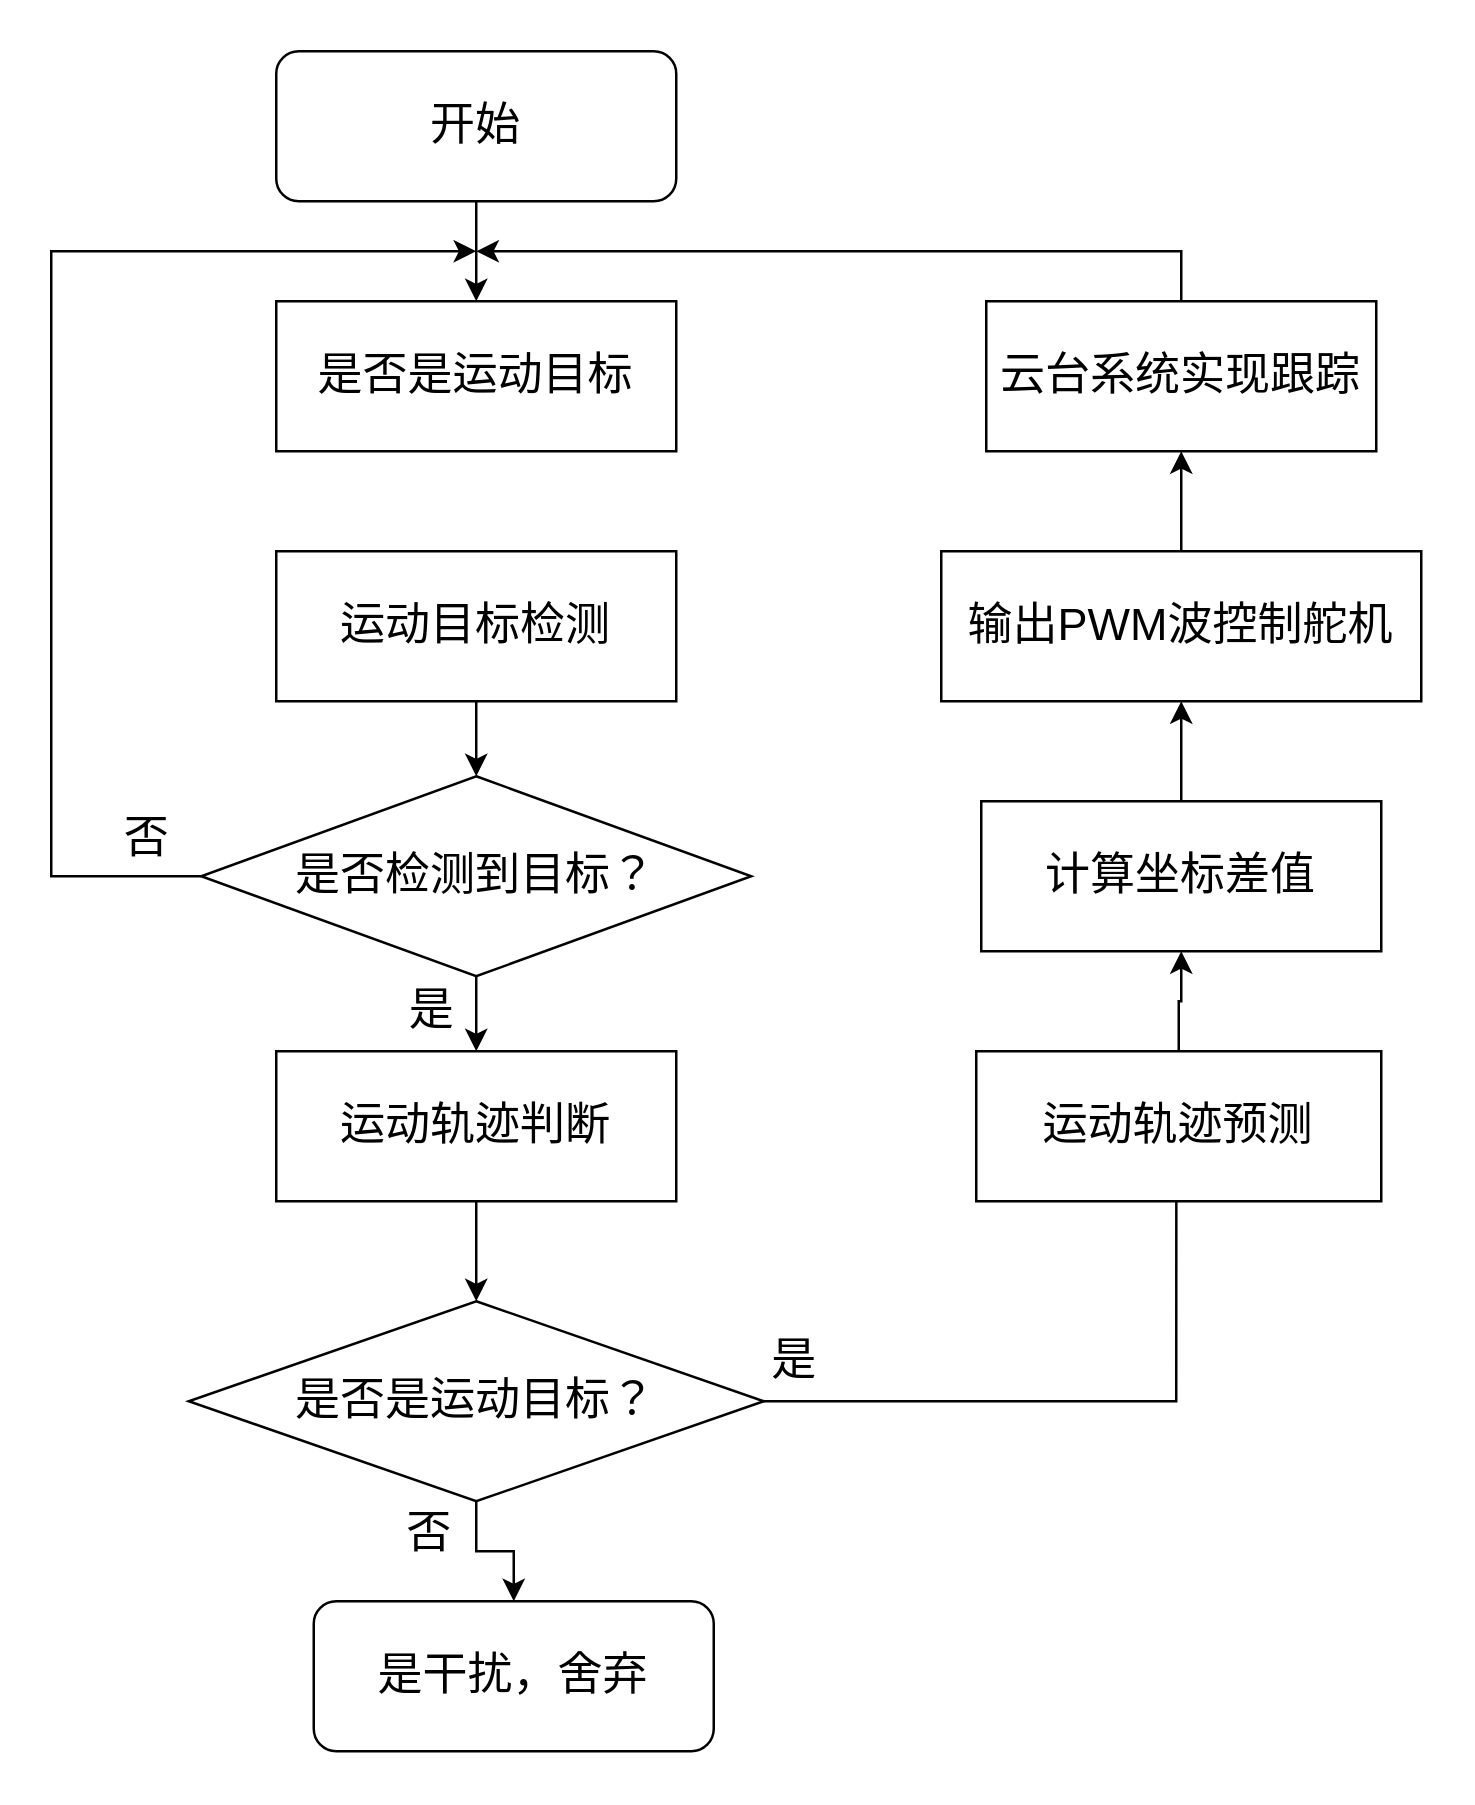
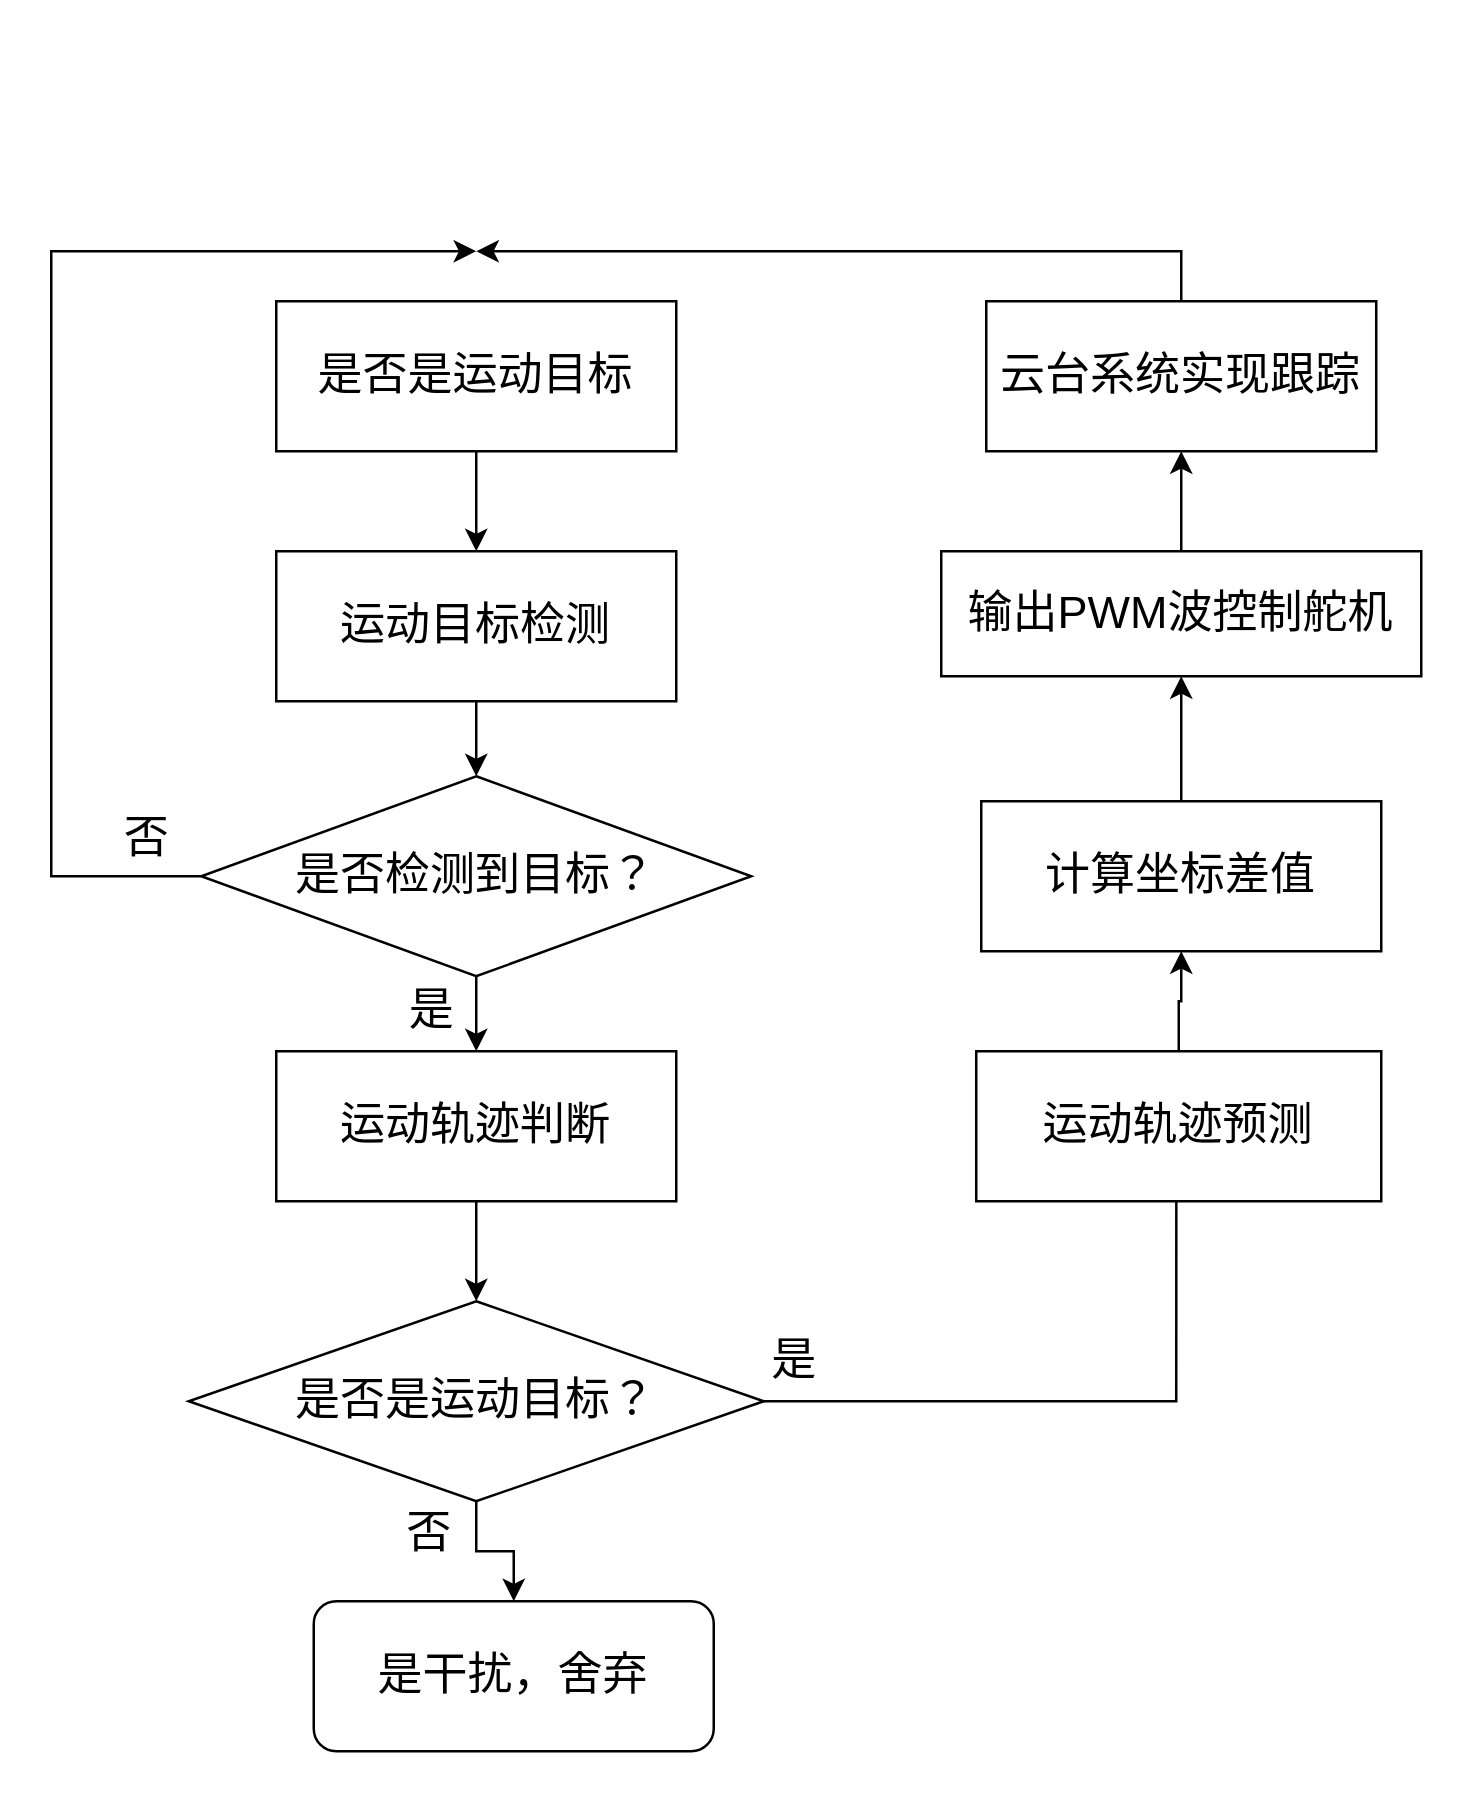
node "开始": removed
edge "开始" -> "是否是运动目标": removed
edge "是否是运动目标" -> "运动目标检测": added
node "输出PWM波控制舵机": size 480x150 -> 480x125
